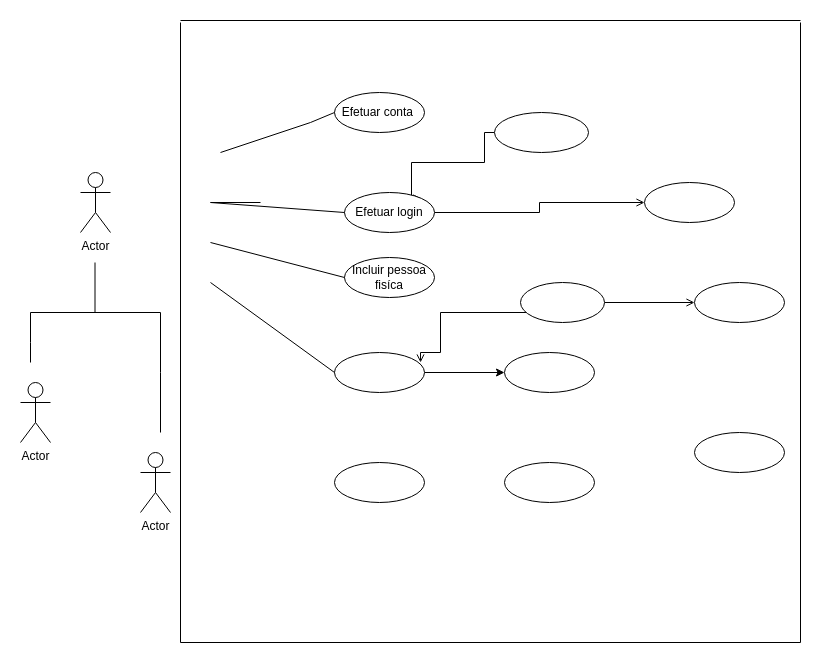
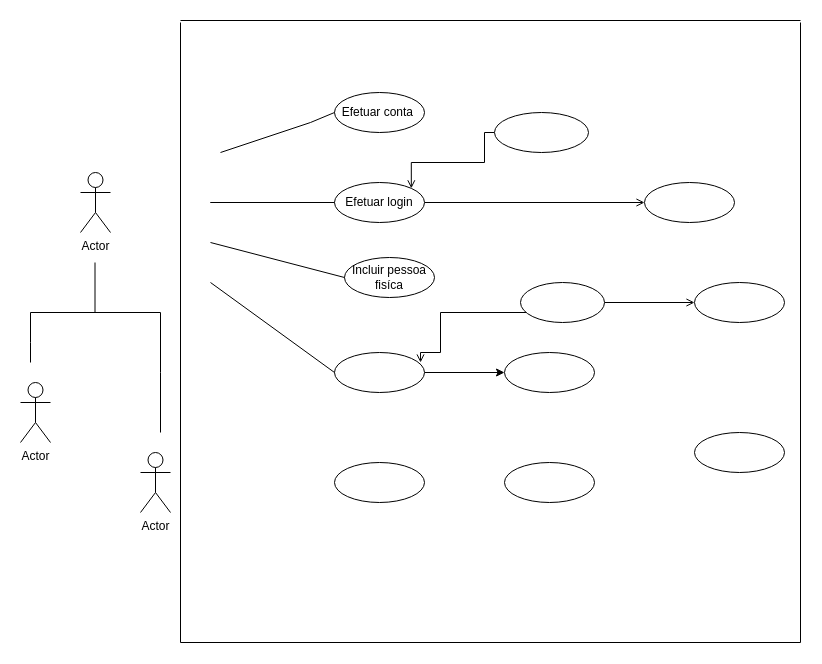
node "Efetuar login": moved (390, 213) -> (380, 203)
